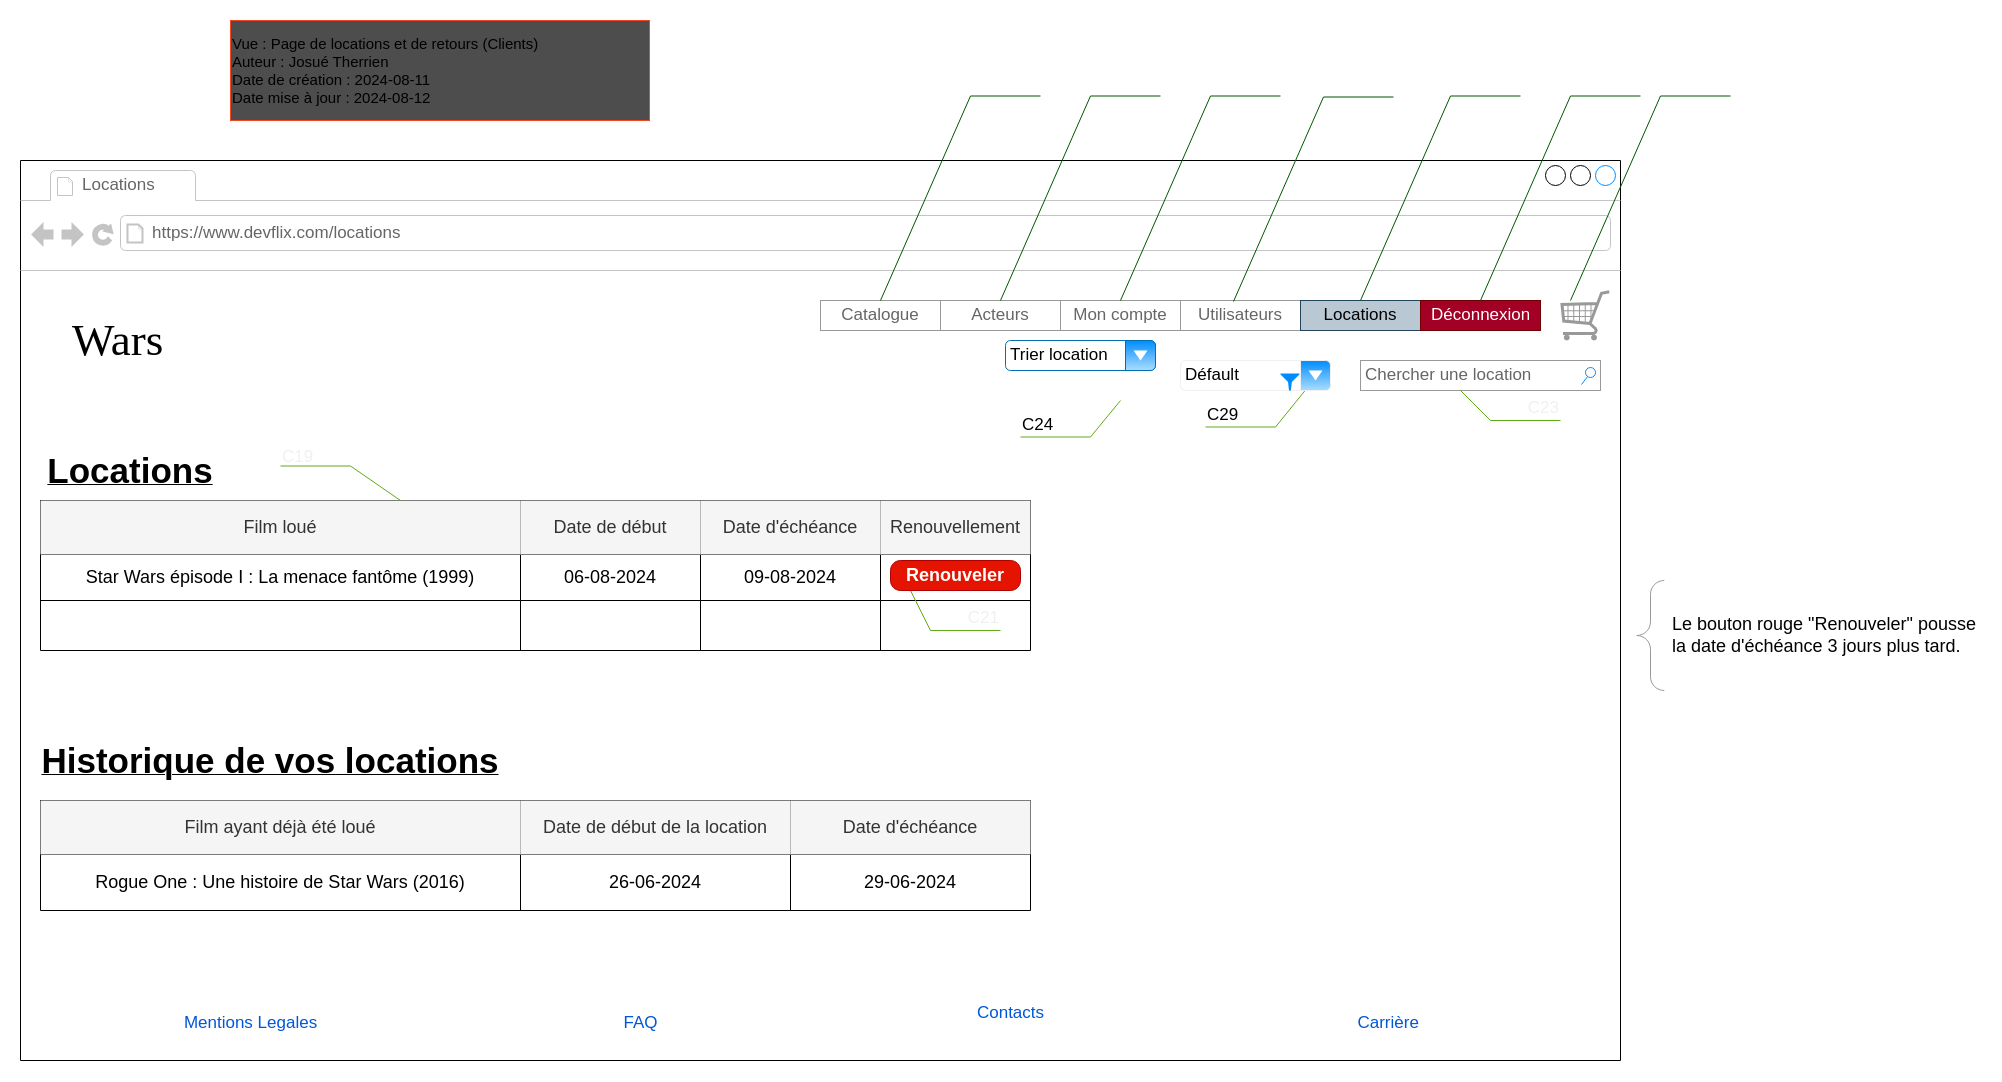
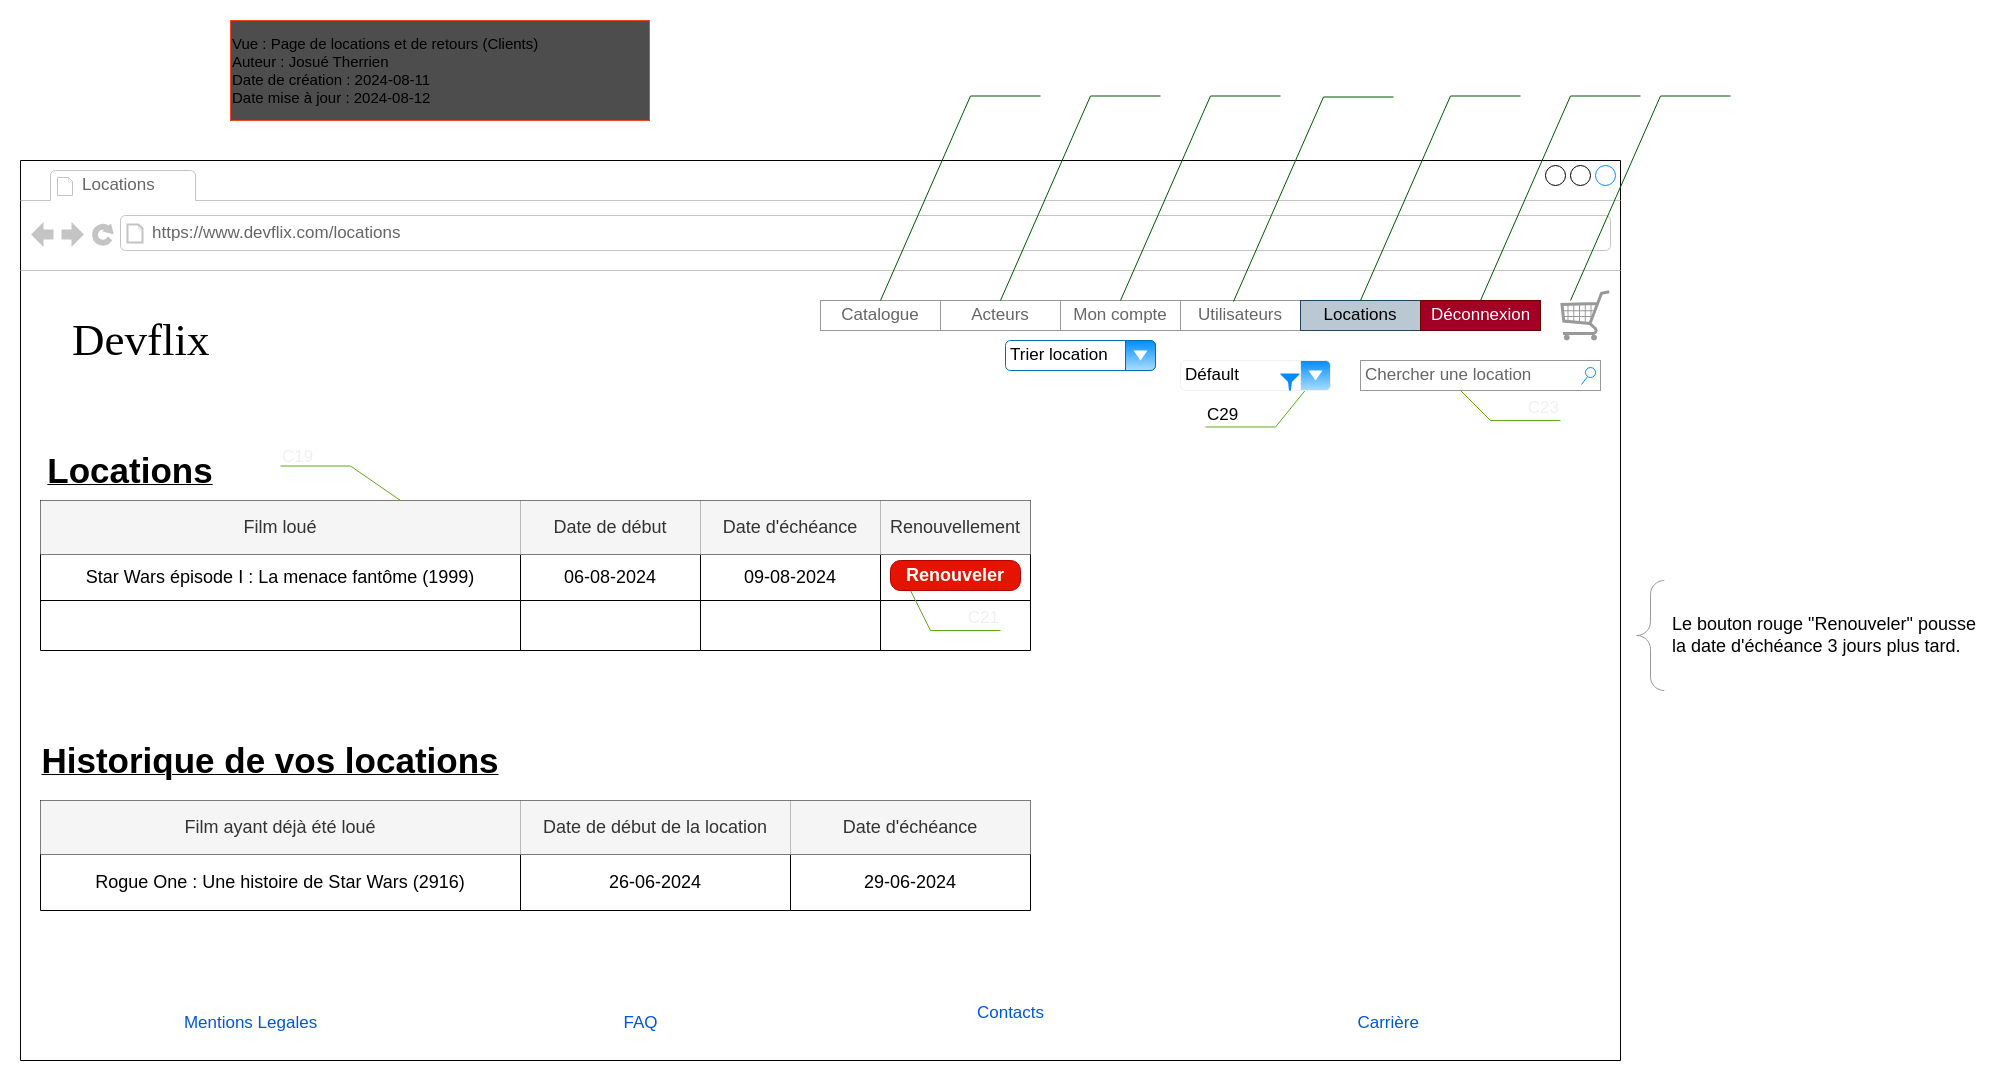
node "Wars": label "Wars" -> "Devflix"
node "C24": removed
node "Rogue One : Une histoire de Star Wars (2016)": label "Rogue One : Une histoire de Star Wars (2016)" -> "Rogue One : Une histoire de Star Wars (2916)"
